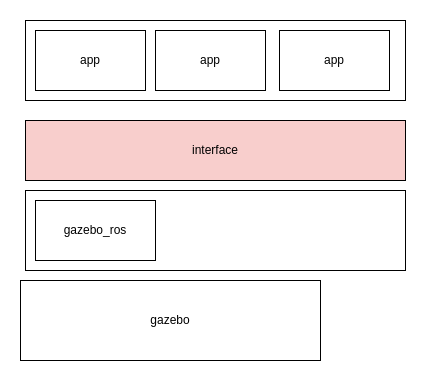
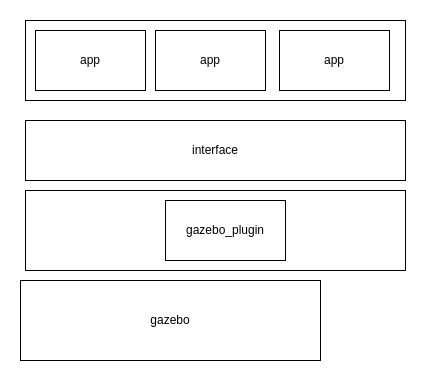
node "interface": fillcolor #f8cecc -> #ffffff
node "gazebo_ros": removed
node "gazebo_plugin": added
